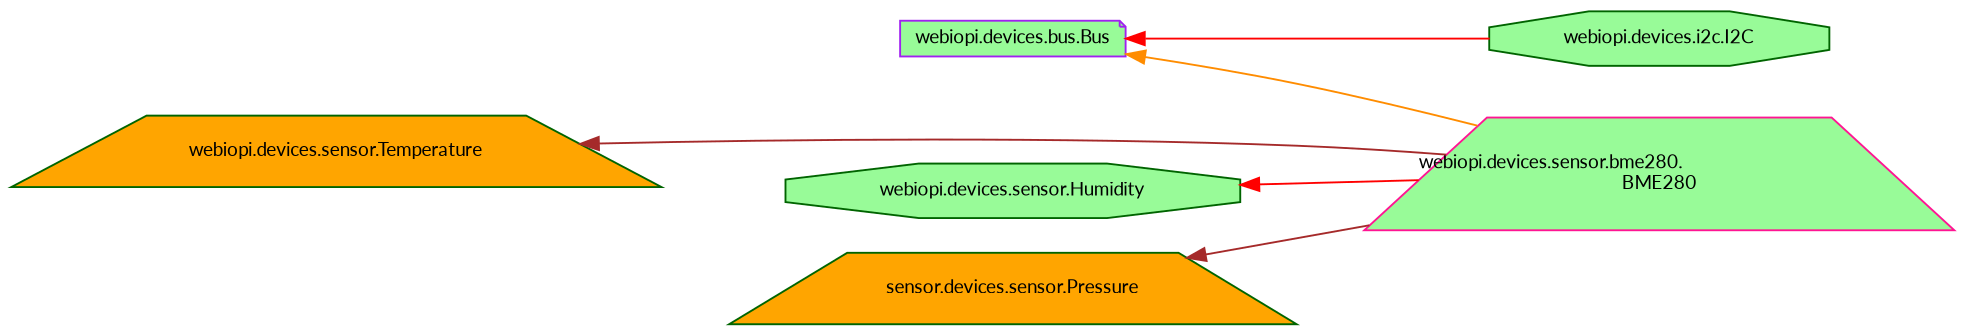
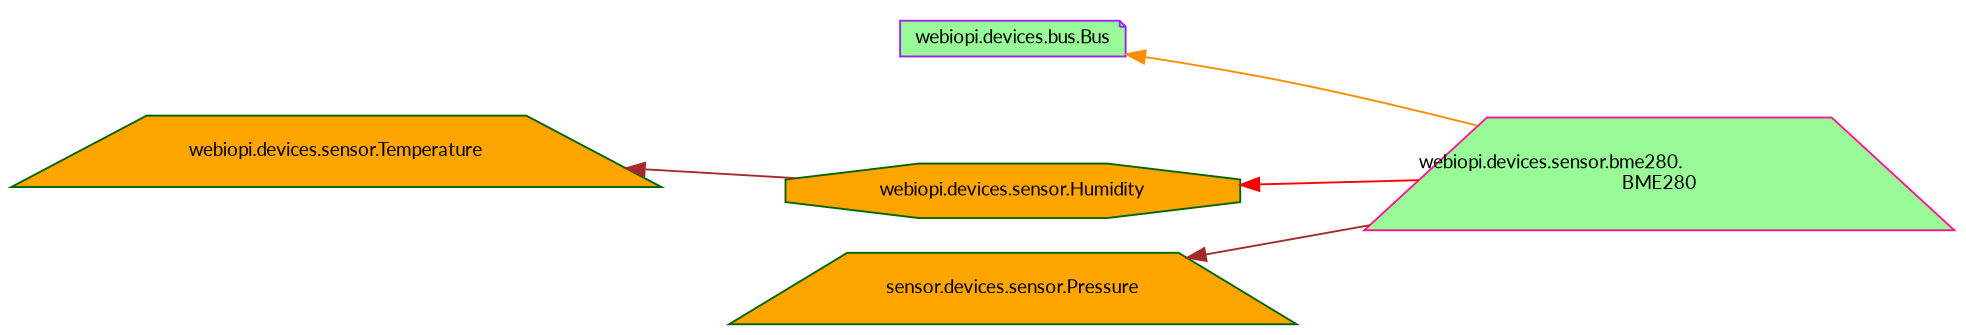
node "webiopi.devices.i2c.I2C": removed
edge "webiopi.devices.sensor.bme280. BME280" -> "webiopi.devices.sensor.Temperature": now "webiopi.devices.sensor.Humidity" -> "webiopi.devices.sensor.Temperature"
node "webiopi.devices.sensor.Humidity": fillcolor palegreen -> orange
